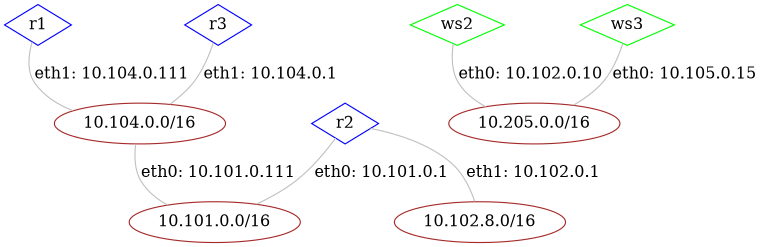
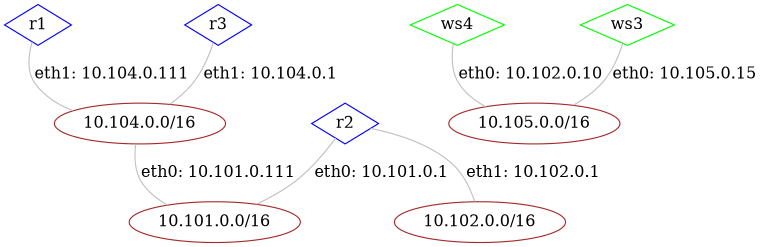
node "ws2": label "ws2" -> "ws4"
node "10.205.0.0/16": label "10.205.0.0/16" -> "10.105.0.0/16"
node "10.102.8.0/16": label "10.102.8.0/16" -> "10.102.0.0/16"
